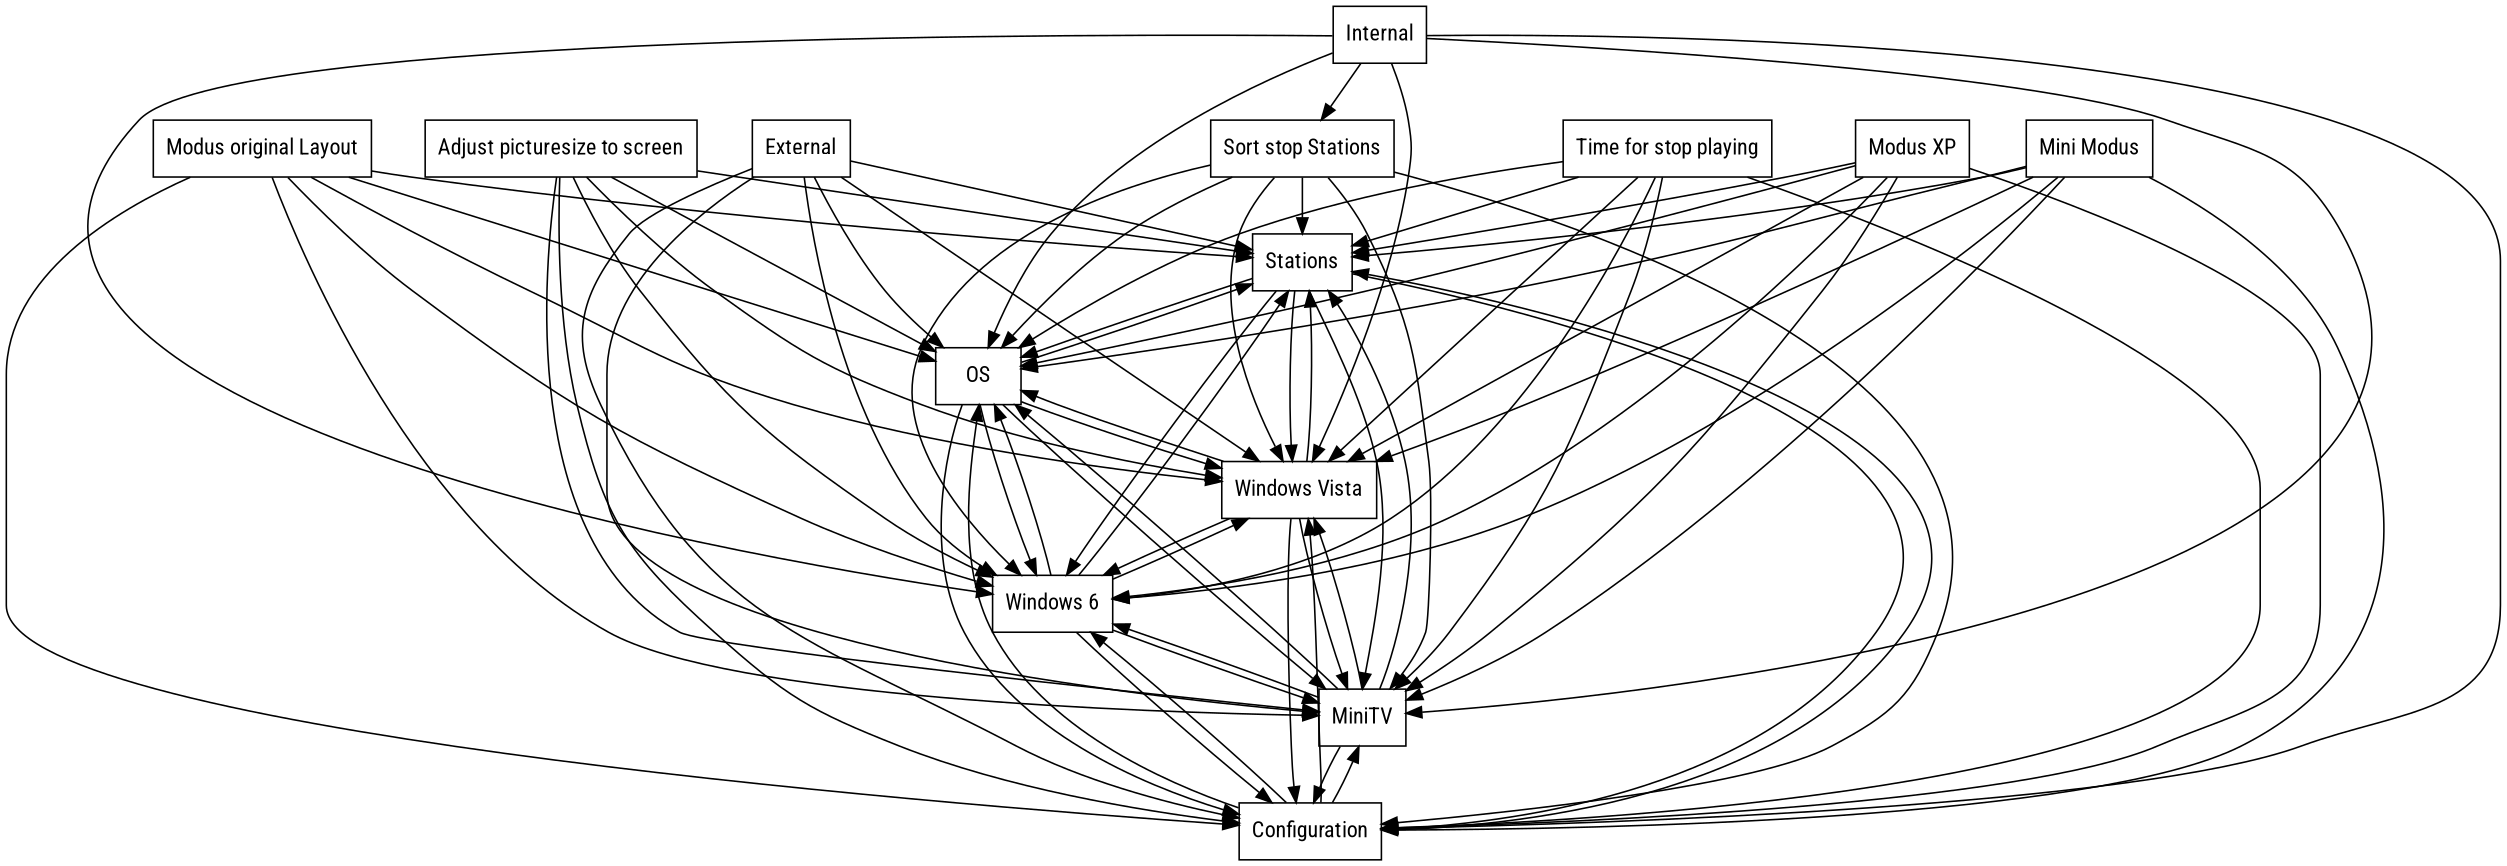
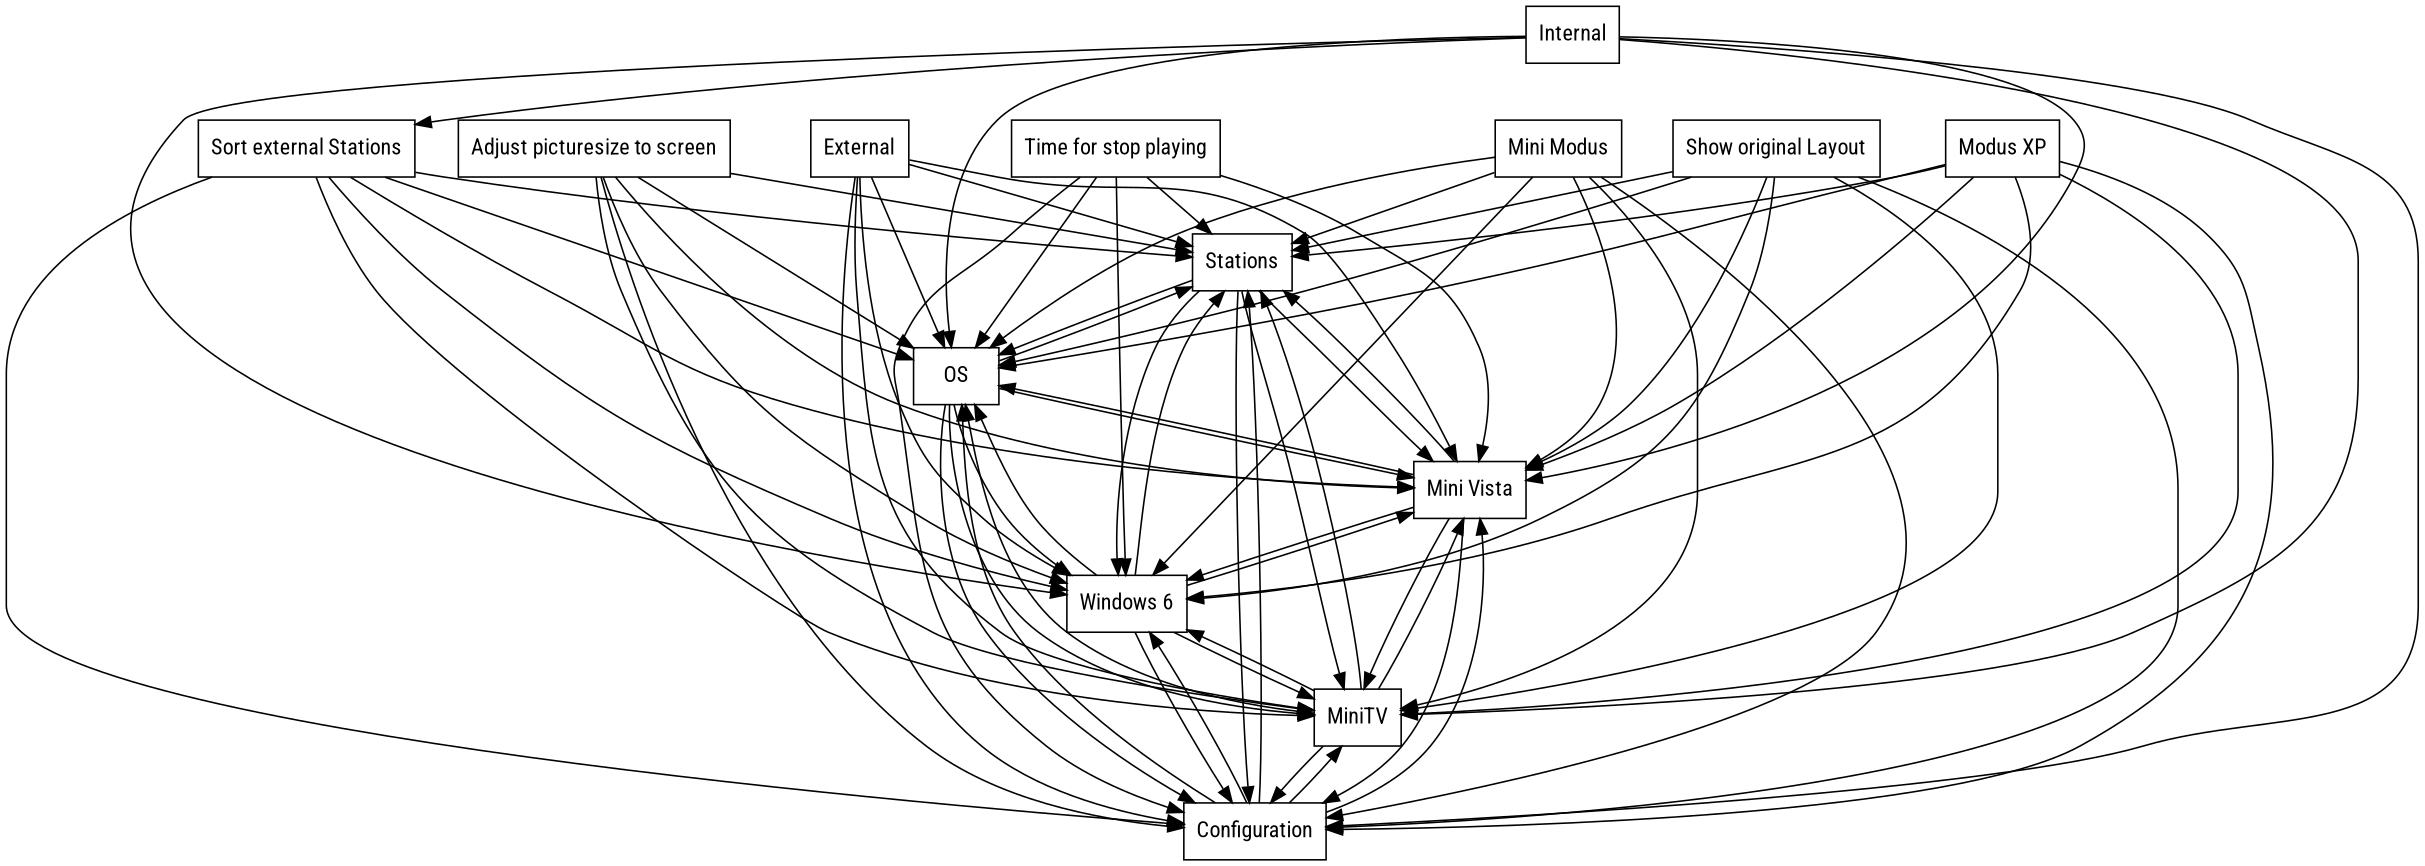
node "Modus original Layout": label "Modus original Layout" -> "Show original Layout"
node "Sort stop Stations": label "Sort stop Stations" -> "Sort external Stations"
edge "Time for stop playing" -> "MiniTV": removed
node "Windows Vista": label "Windows Vista" -> "Mini Vista"
